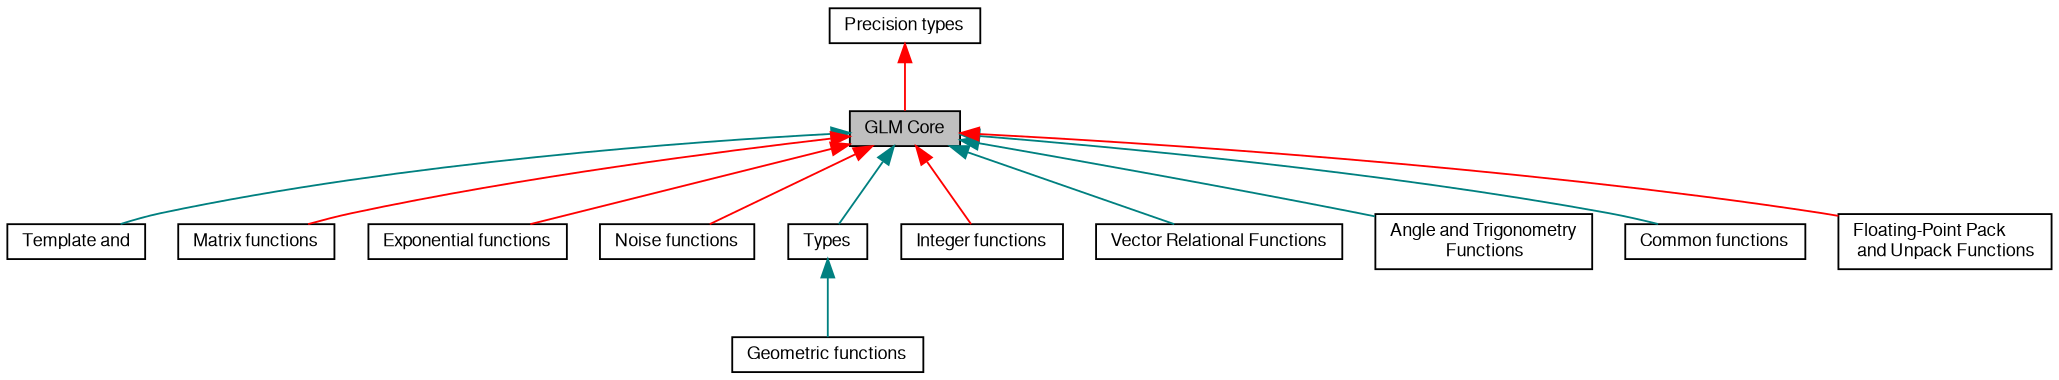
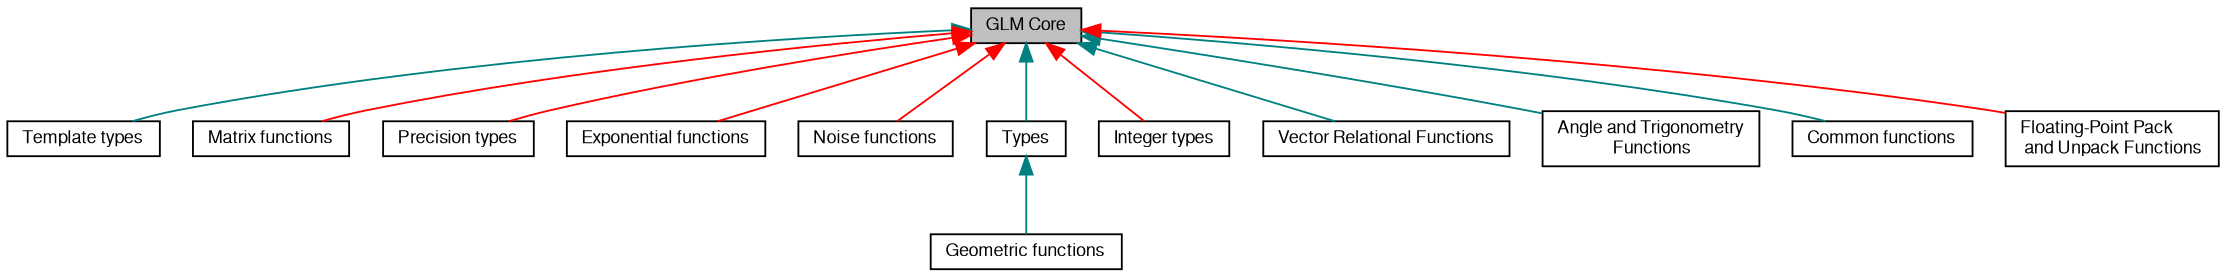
edge "GLM Core" -> "Precision types": reversed
node "Template and": label "Template and" -> "Template types"
node "Integer functions": label "Integer functions" -> "Integer types"
